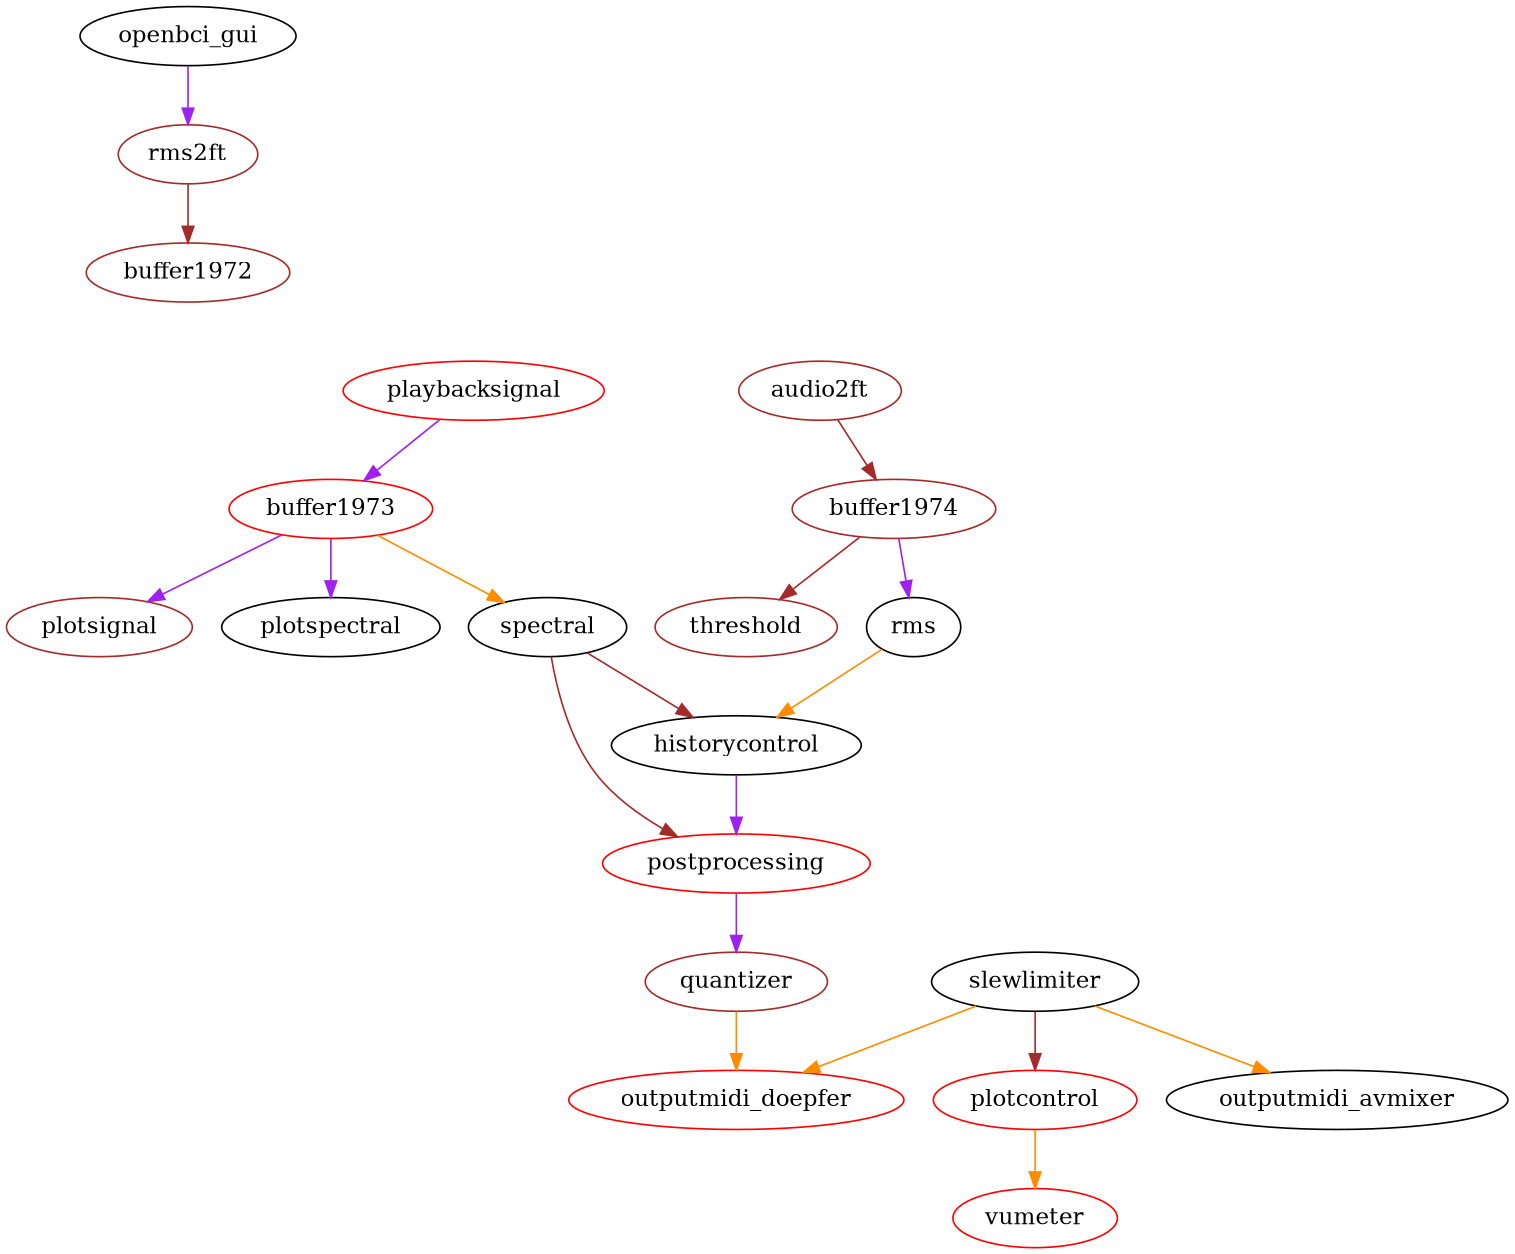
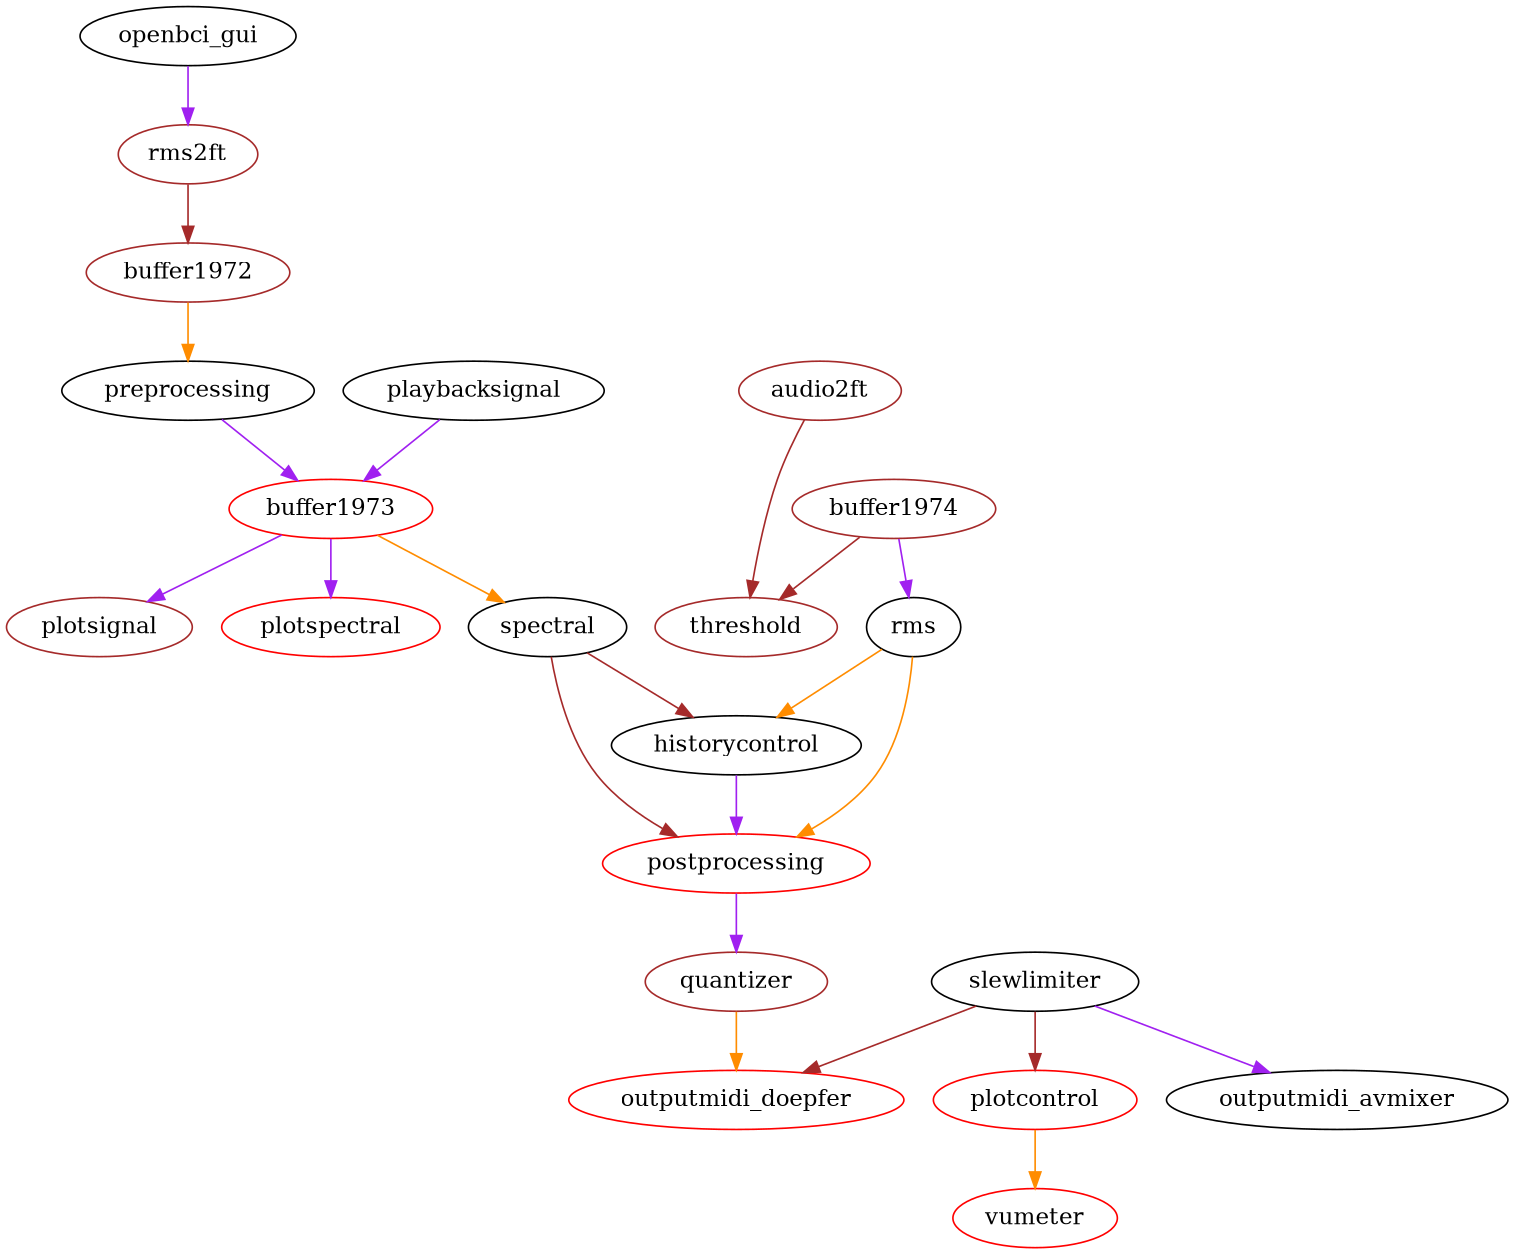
node "preprocessing": added
node "playbacksignal": color red -> black
edge "audio2ft" -> "buffer1974": now "audio2ft" -> "threshold"
node "plotspectral": color black -> red
edge "rms" -> "postprocessing": added
edge "slewlimiter" -> "outputmidi_doepfer": color darkorange -> brown
edge "slewlimiter" -> "outputmidi_avmixer": color darkorange -> purple
